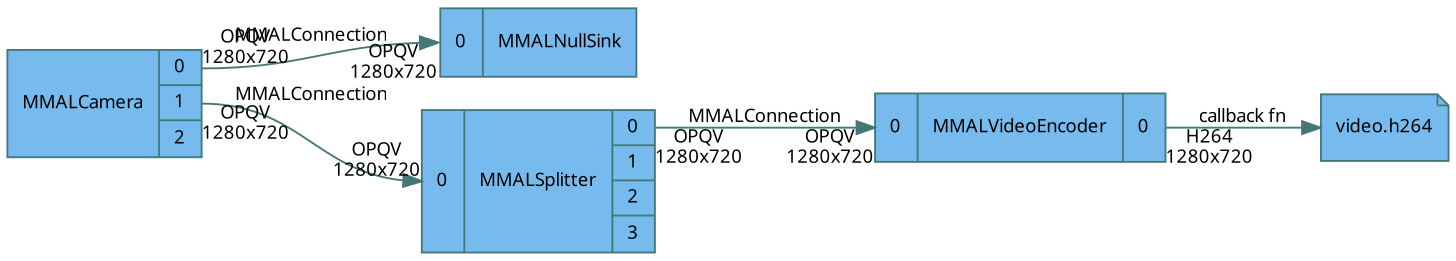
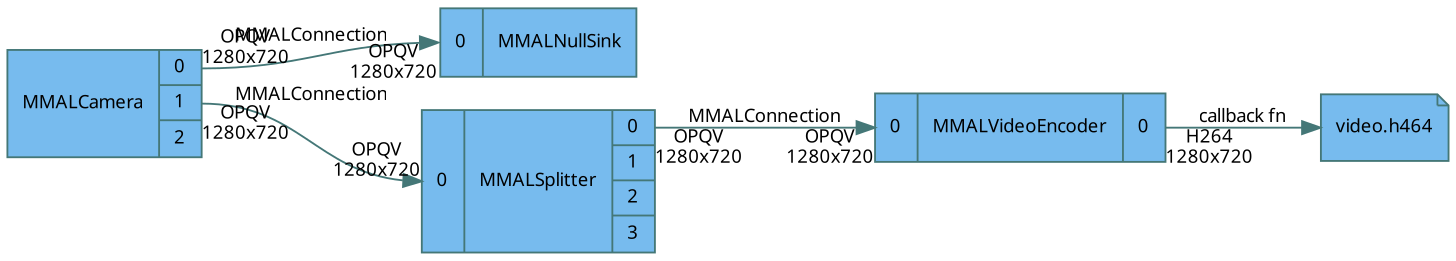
node "video.h264": label "video.h264" -> "video.h464"
